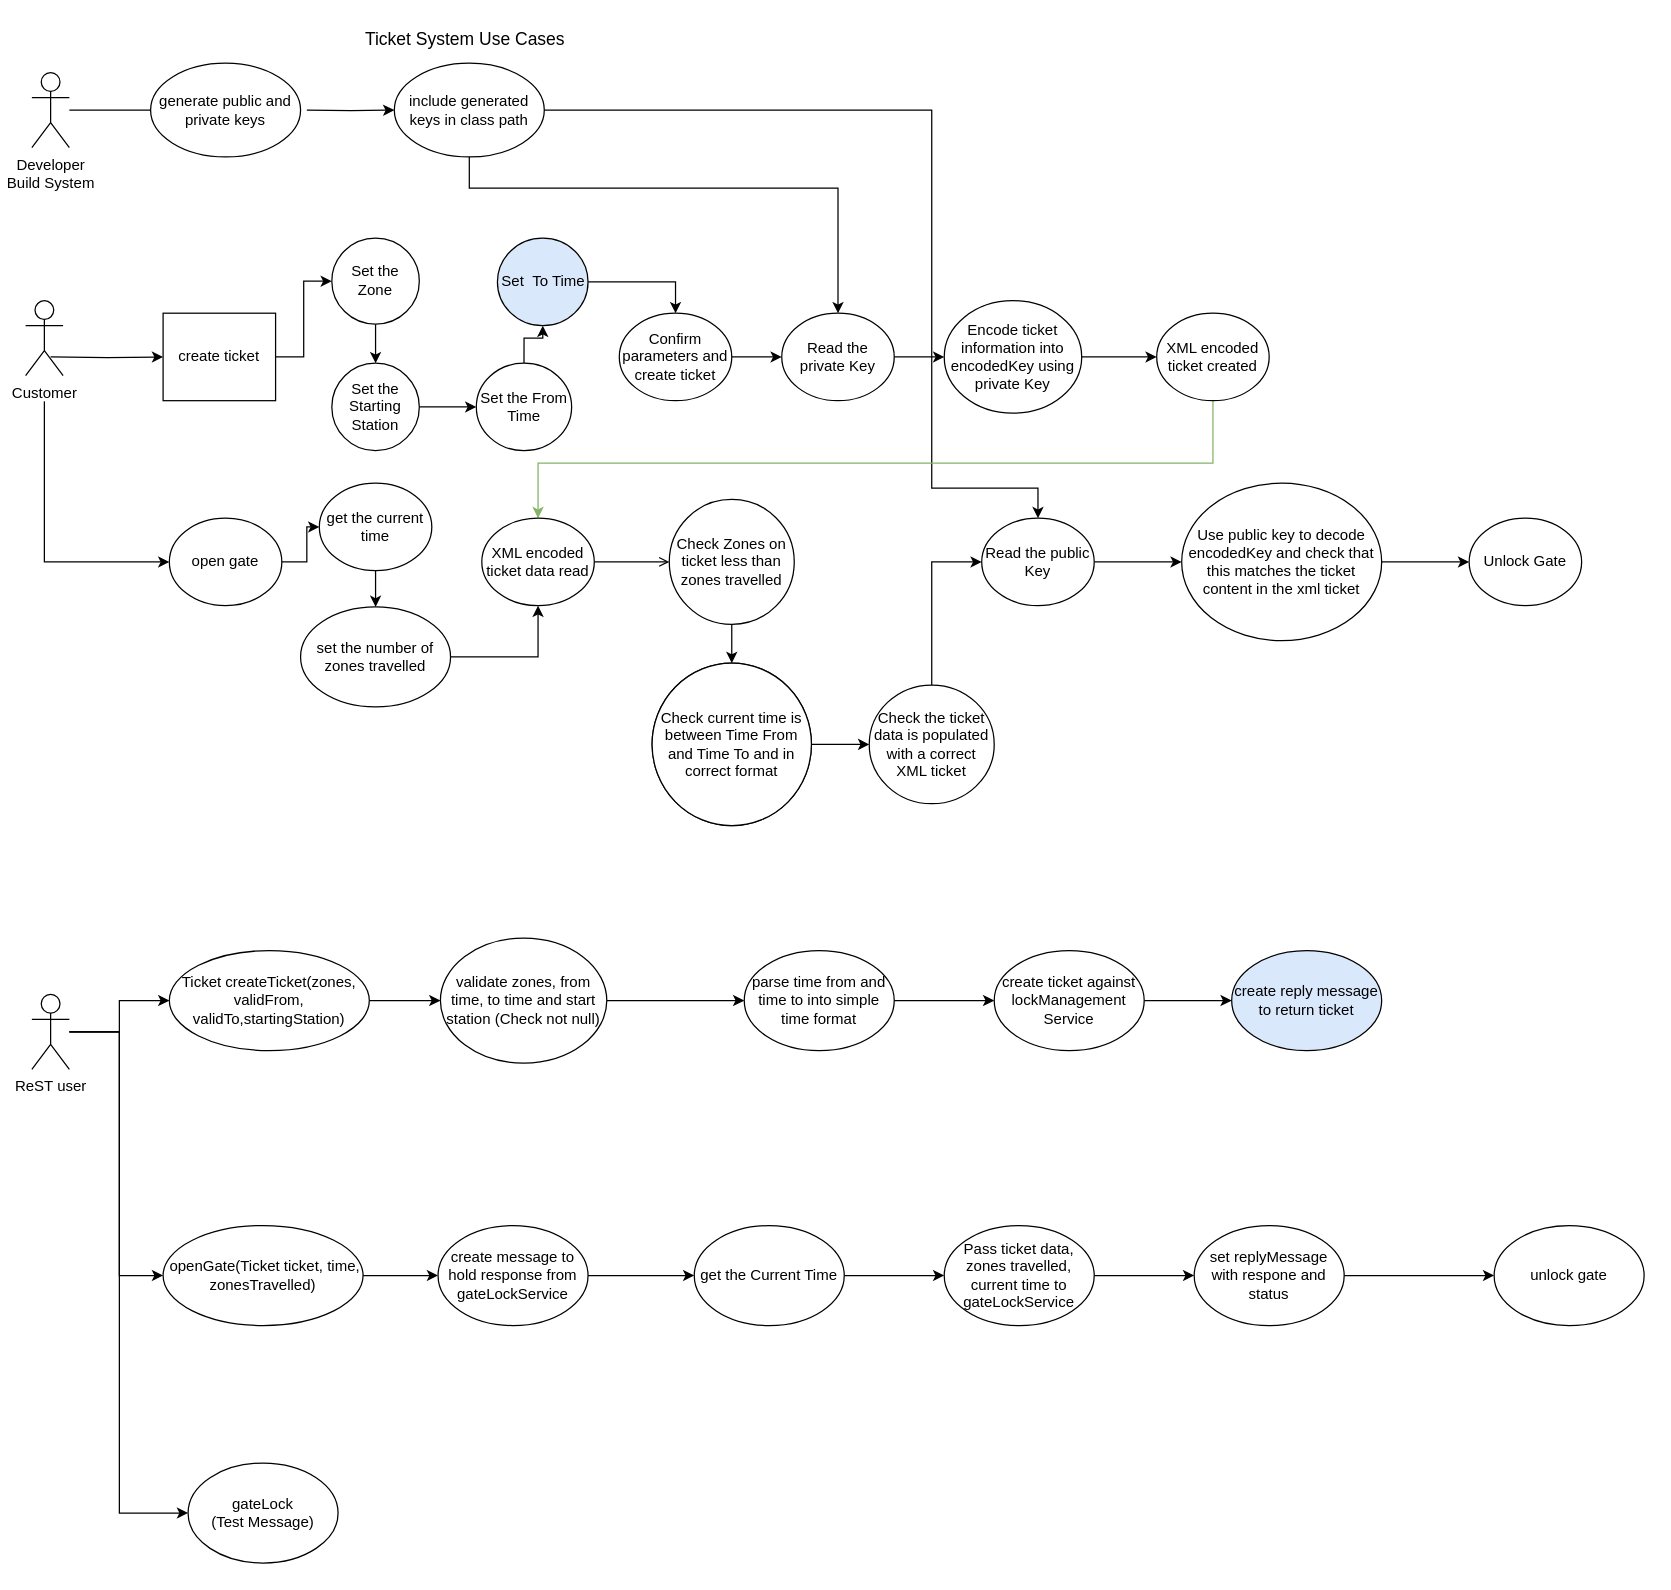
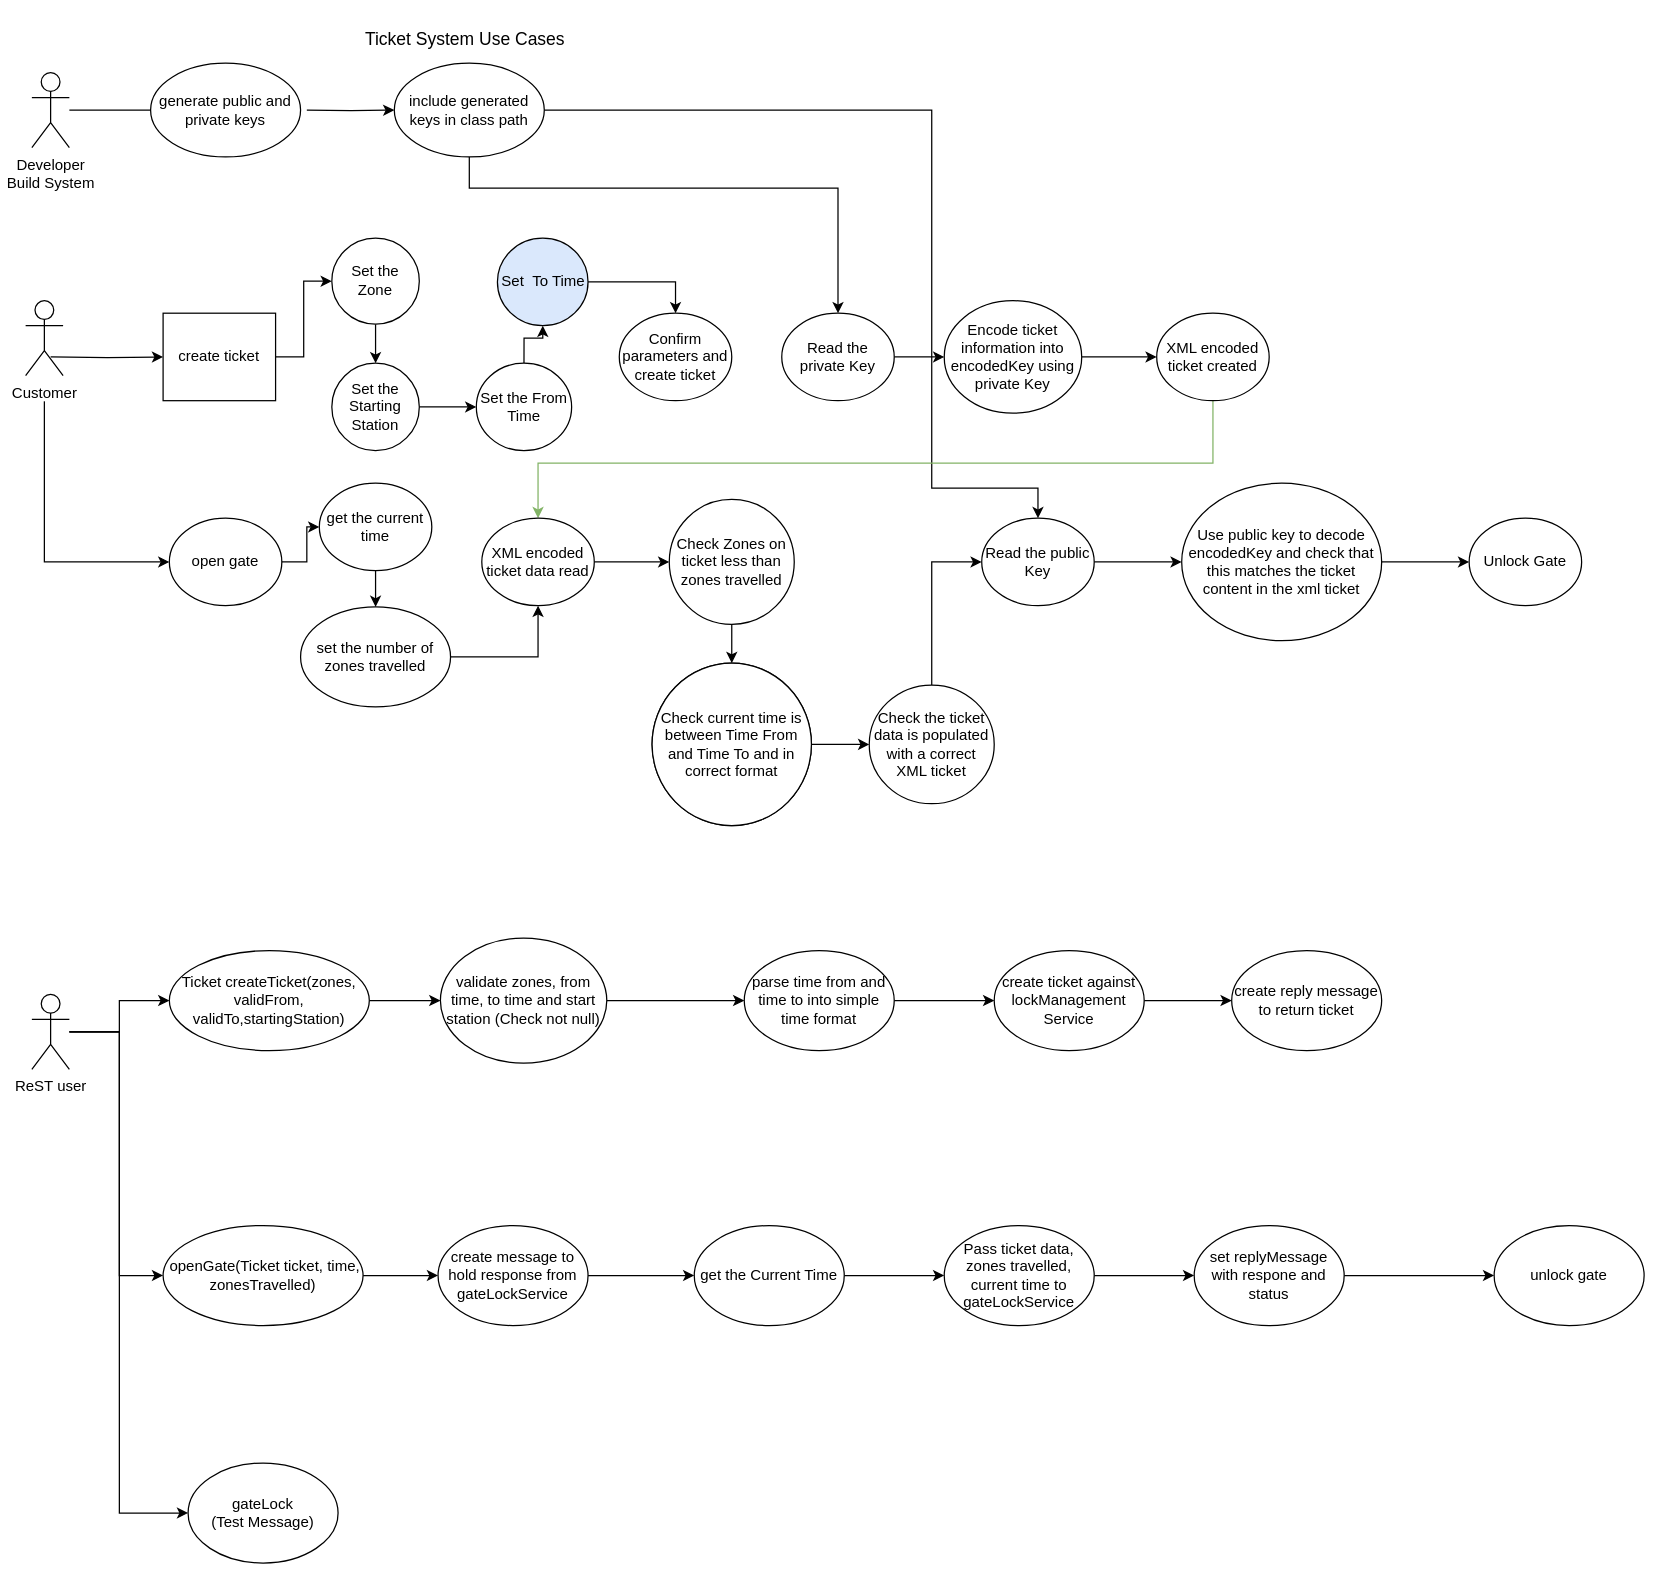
edge "Confirm parameters and create ticket" -> "Read the private Key": removed
edge "XML encoded ticket data read" -> "Check Zones on ticket less than zones travelled": arrowhead open -> classic
node "create reply message to return ticket": fillcolor #dae8fc -> #ffffff
